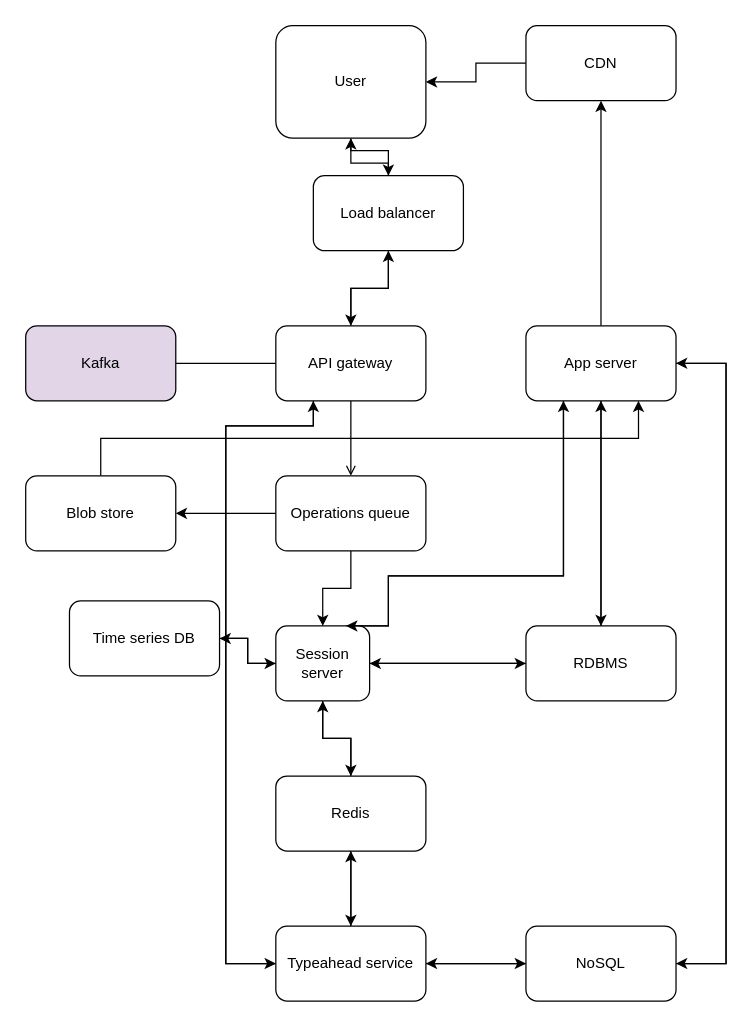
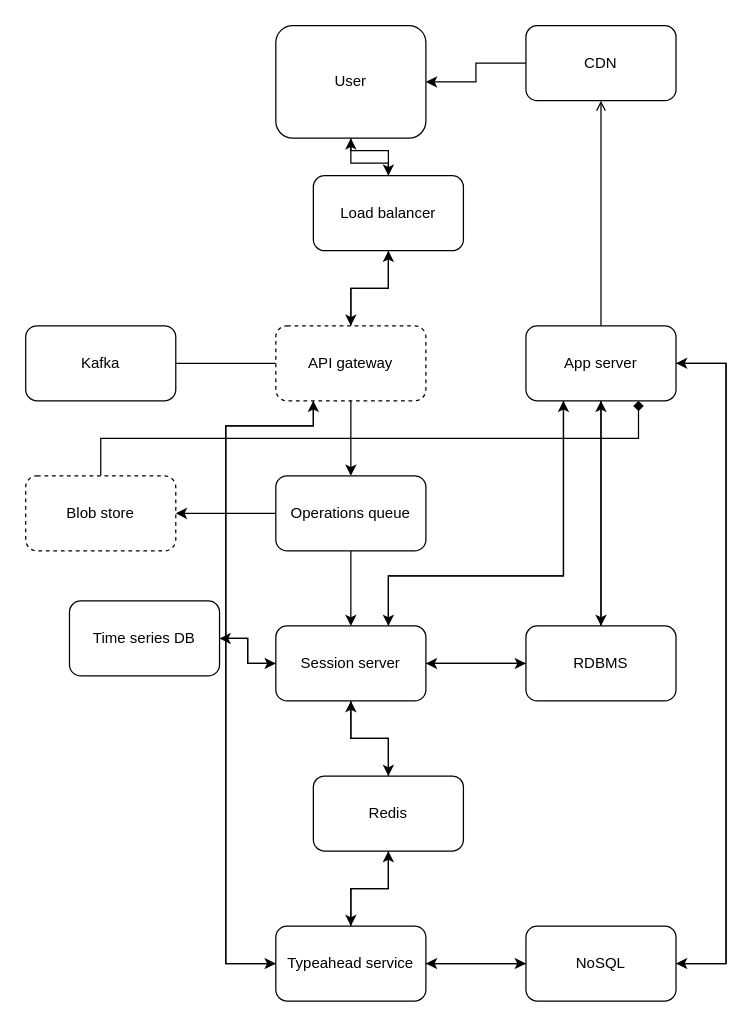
edge "App server" -> "CDN": arrowhead classic -> open
node "Kafka": fillcolor #e1d5e7 -> #ffffff
node "API gateway": style solid -> dashed
edge "Blob store" -> "App server": arrowhead classic -> diamond
edge "API gateway" -> "Operations queue": arrowhead open -> classic
node "Blob store": style solid -> dashed
node "Session server": size 94x75 -> 150x75
node "Redis": moved (351, 813) -> (388, 813)
